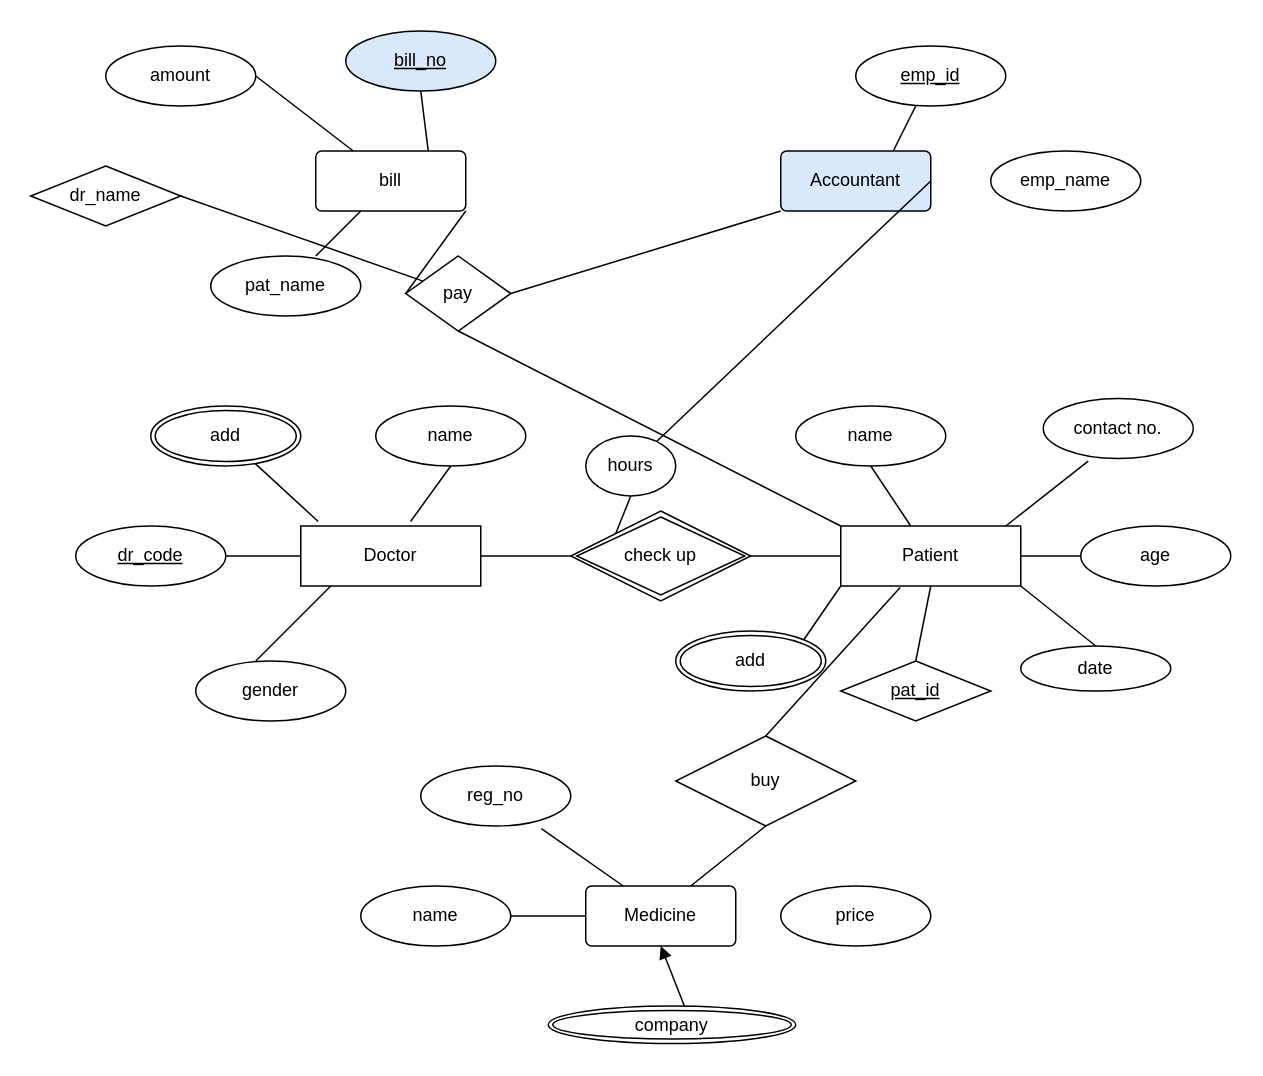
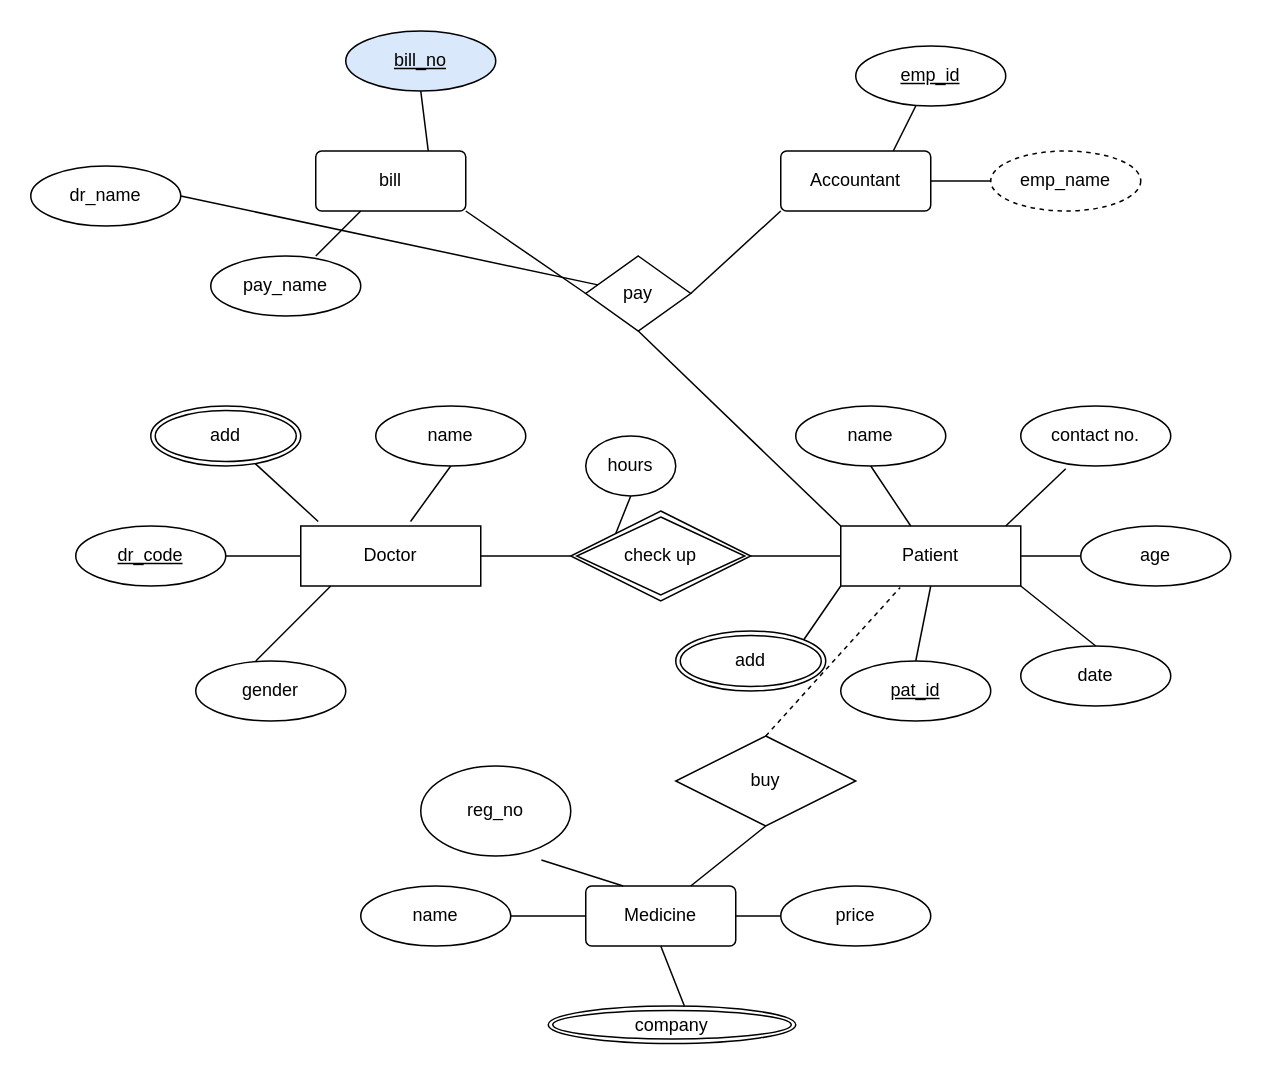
node "amount": removed
edge "amount" -- "bill": removed
node "Accountant": fillcolor #dae8fc -> #ffffff
node "emp_name": style solid -> dashed
node "dr_name": shape diamond -> ellipse
node "pat_name": label "pat_name" -> "pay_name"
node "pay": moved (458, 293) -> (638, 293)
edge "Accountant" -- "hours": now "Accountant" -- "emp_name"
node "contact no.": moved (1118, 428) -> (1096, 436)
edge "Patient" -- "buy": style solid -> dashed
node "date": size 150x45 -> 150x60
node "pat_id": shape diamond -> ellipse
node "reg_no": size 150x60 -> 150x90
edge "Medicine" -- "price": added
edge "company" -> "Medicine": arrowhead block -> none
